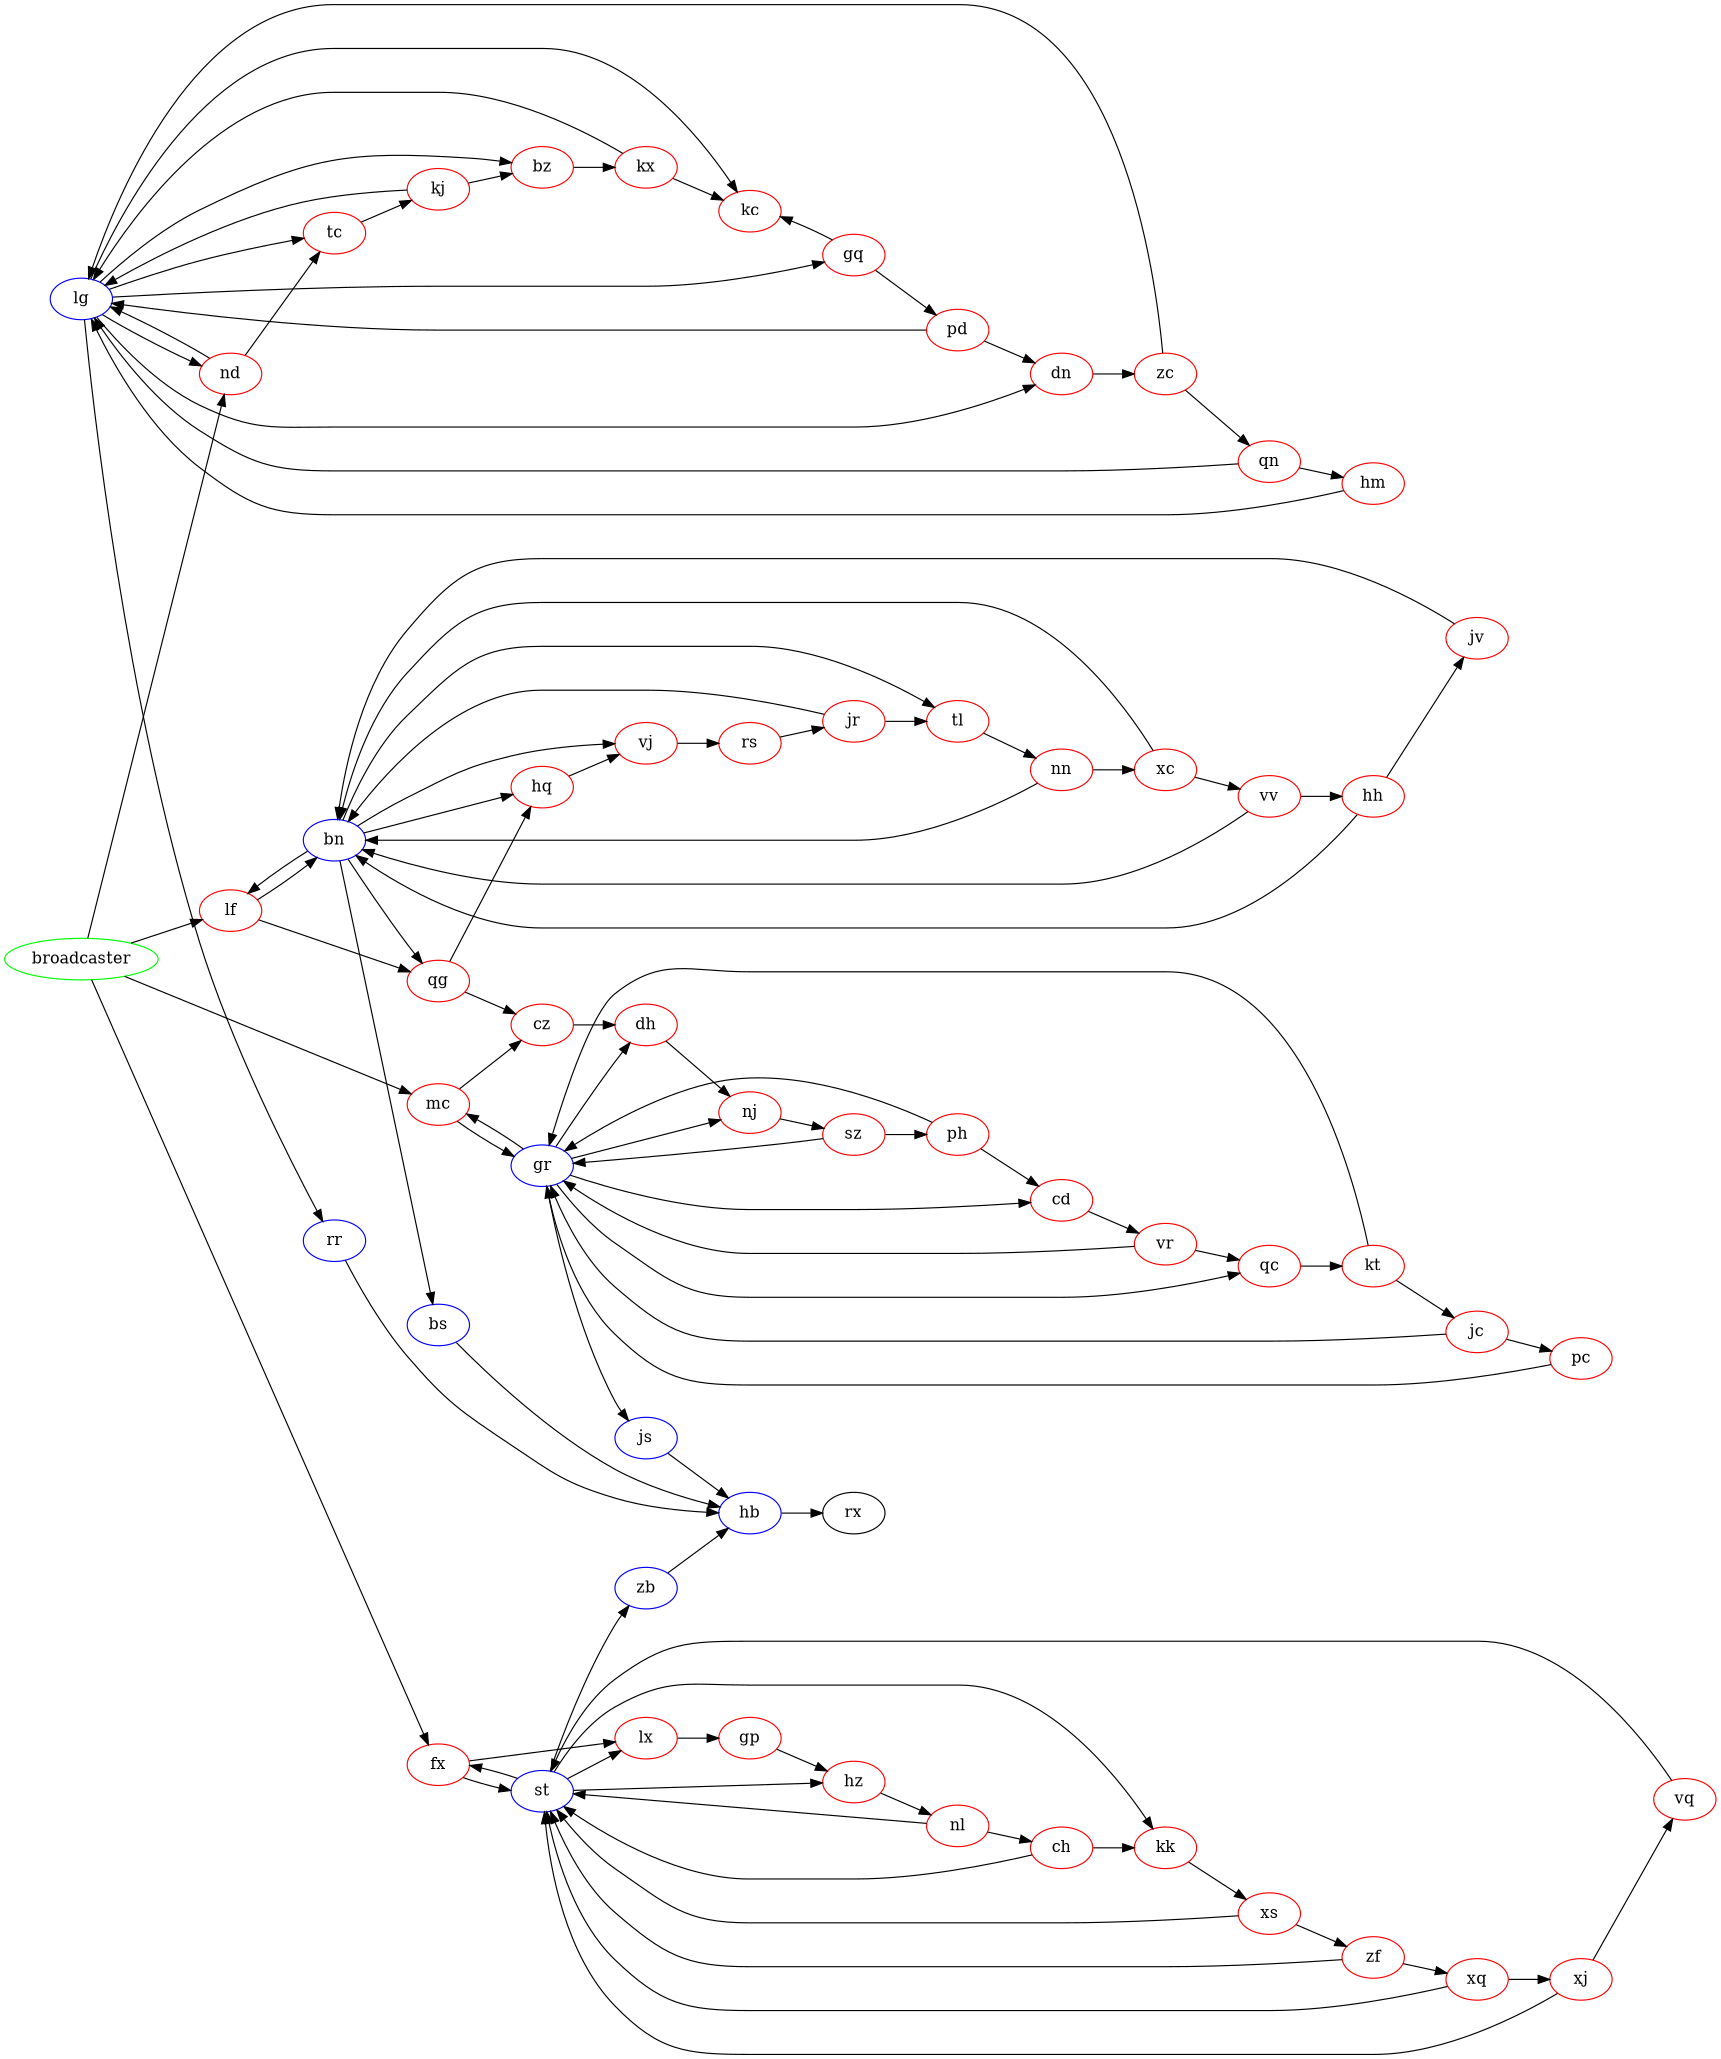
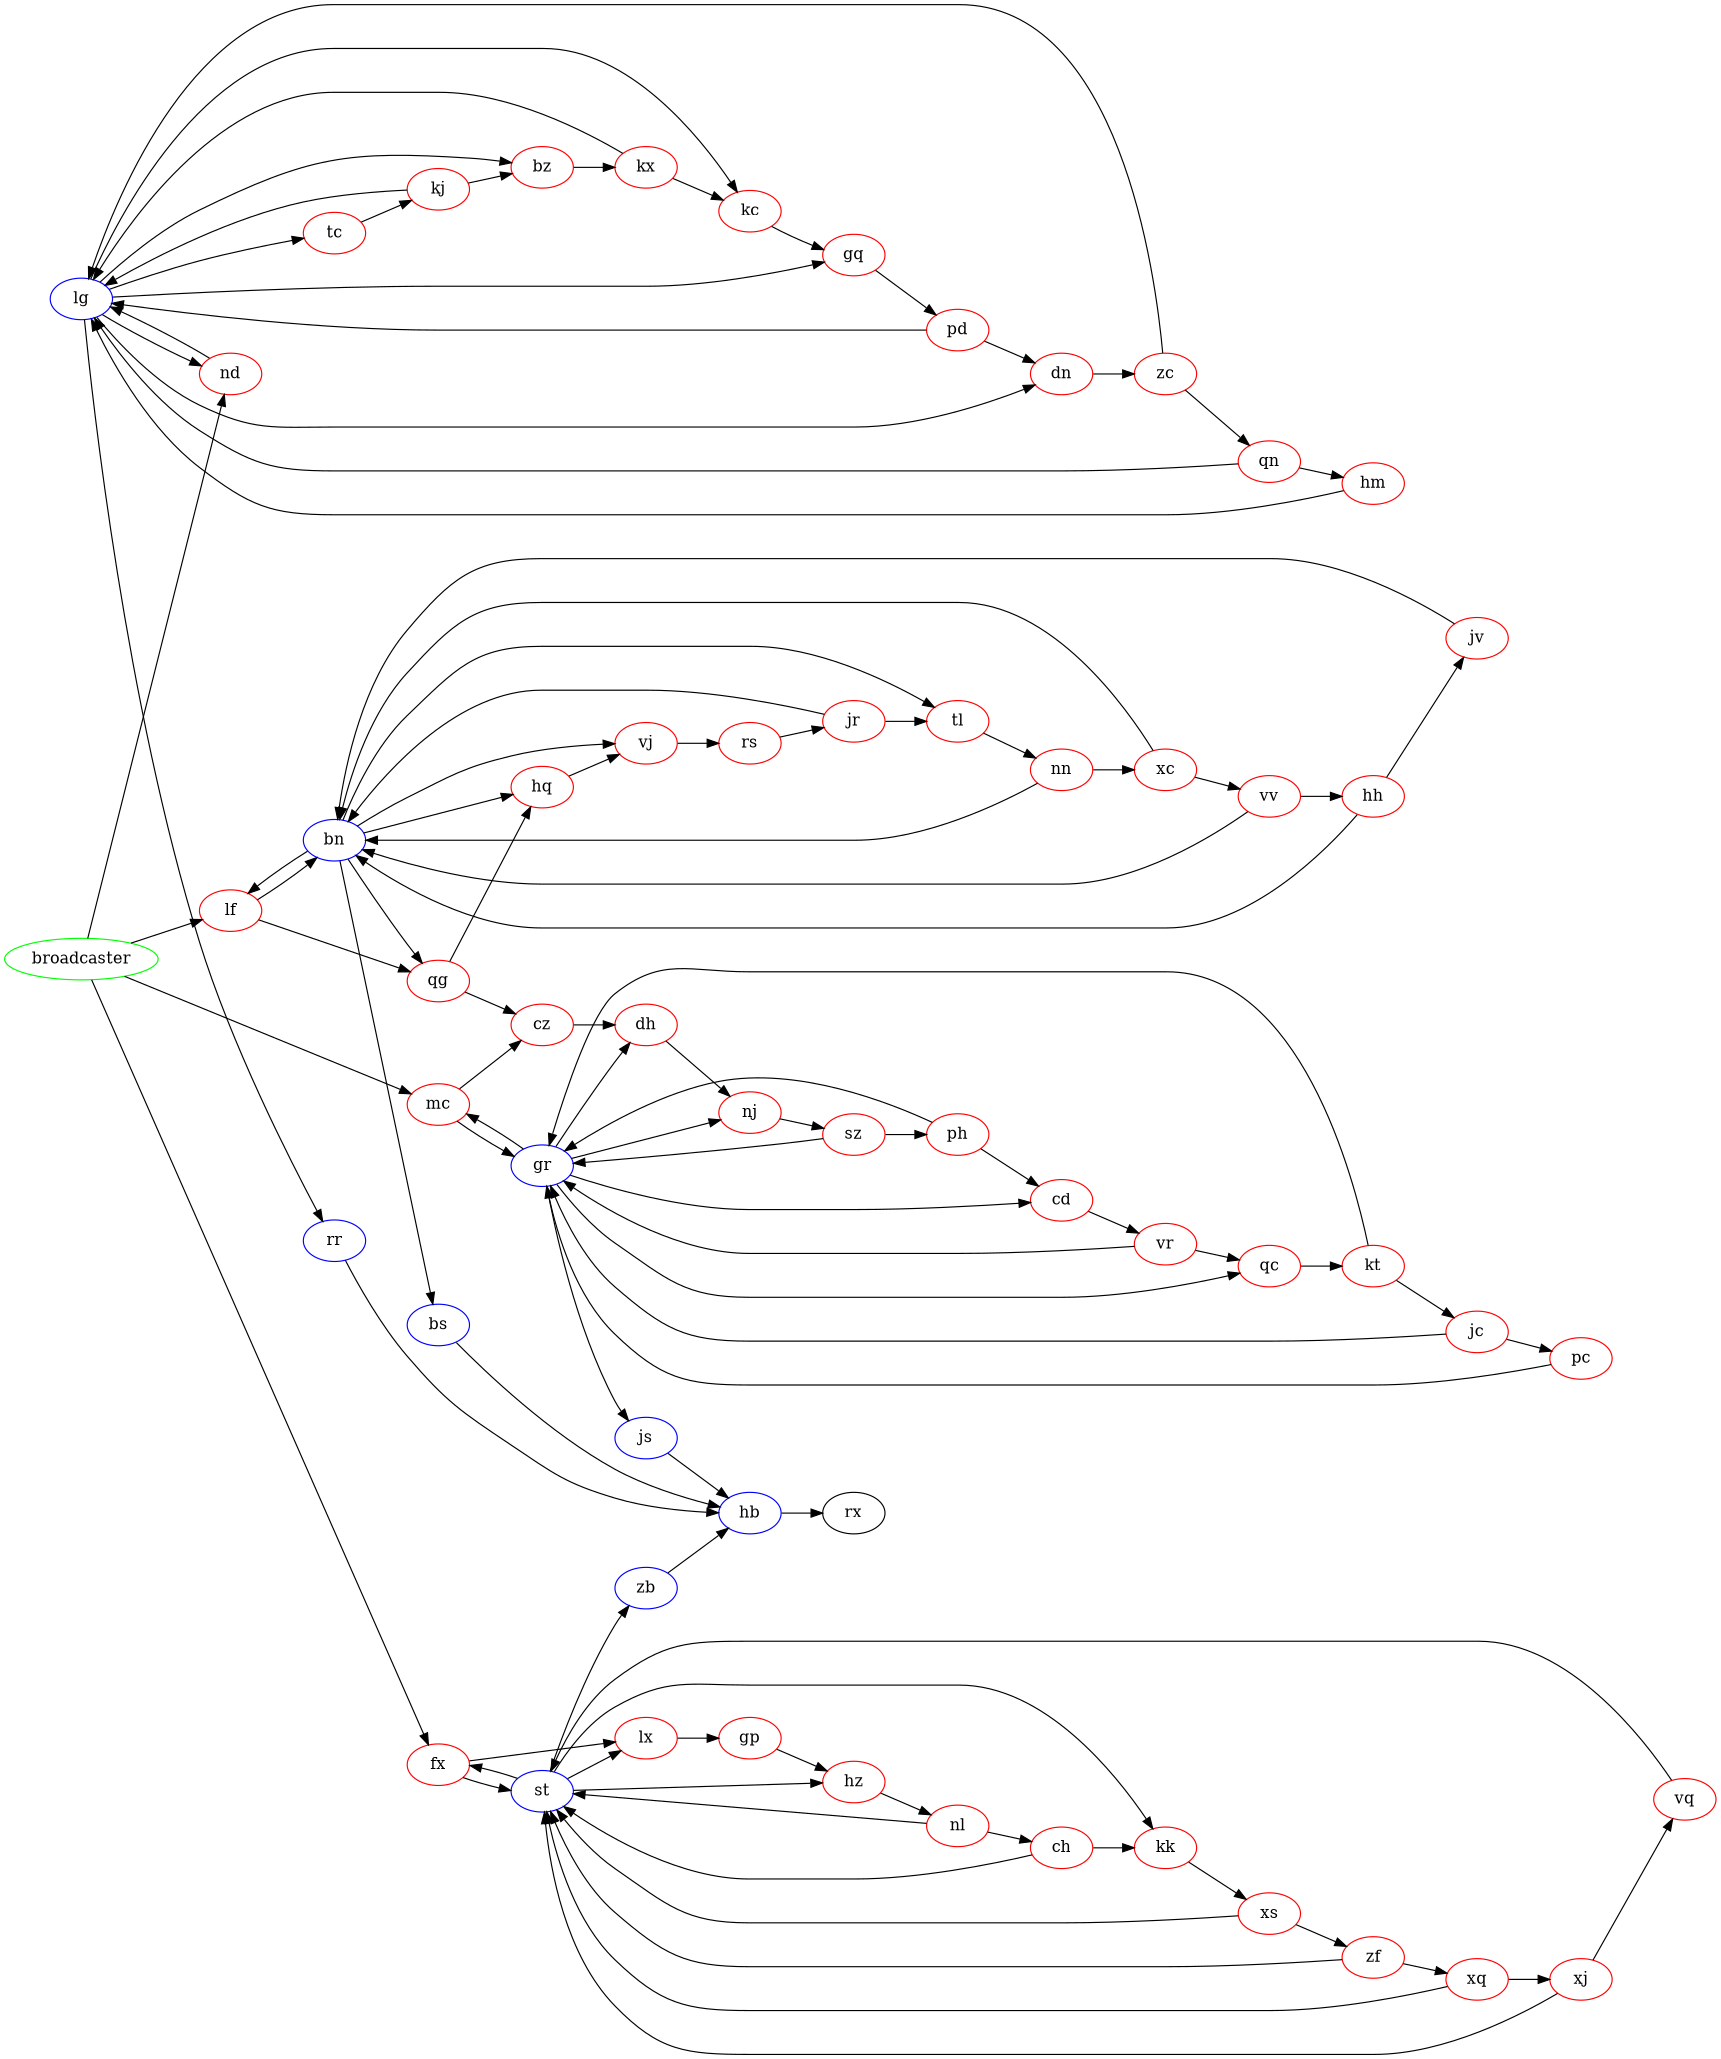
edge "gq" -> "kc": reversed
edge "nd" -> "tc": removed
